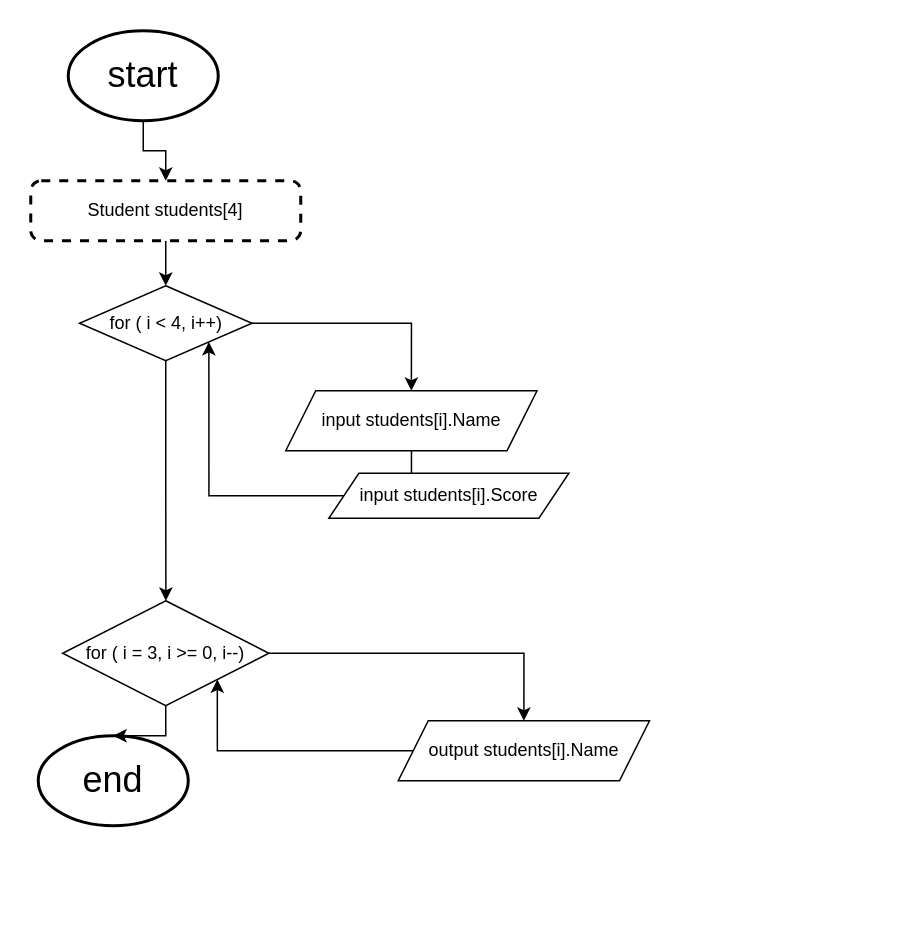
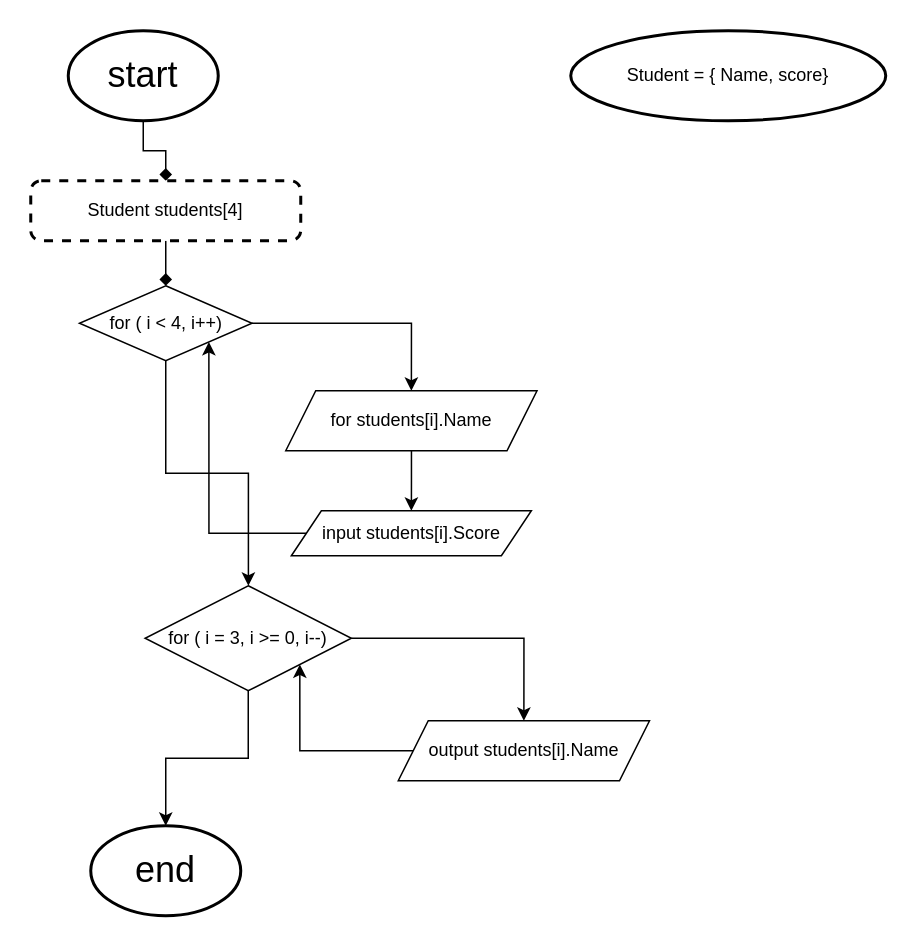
node "Student = { Name, score}": added
edge "start" -> "Student students[4]": arrowhead classic -> diamond
edge "Student students[4]" -> "for ( i < 4, i++)": arrowhead classic -> diamond
node "input students[i].Name": label "input students[i].Name" -> "for students[i].Name"
node "input students[i].Score": moved (449, 496) -> (411, 533)
node "for ( i = 3, i >= 0, i--)": moved (166, 653) -> (248, 638)
node "end": moved (113, 781) -> (166, 871)
